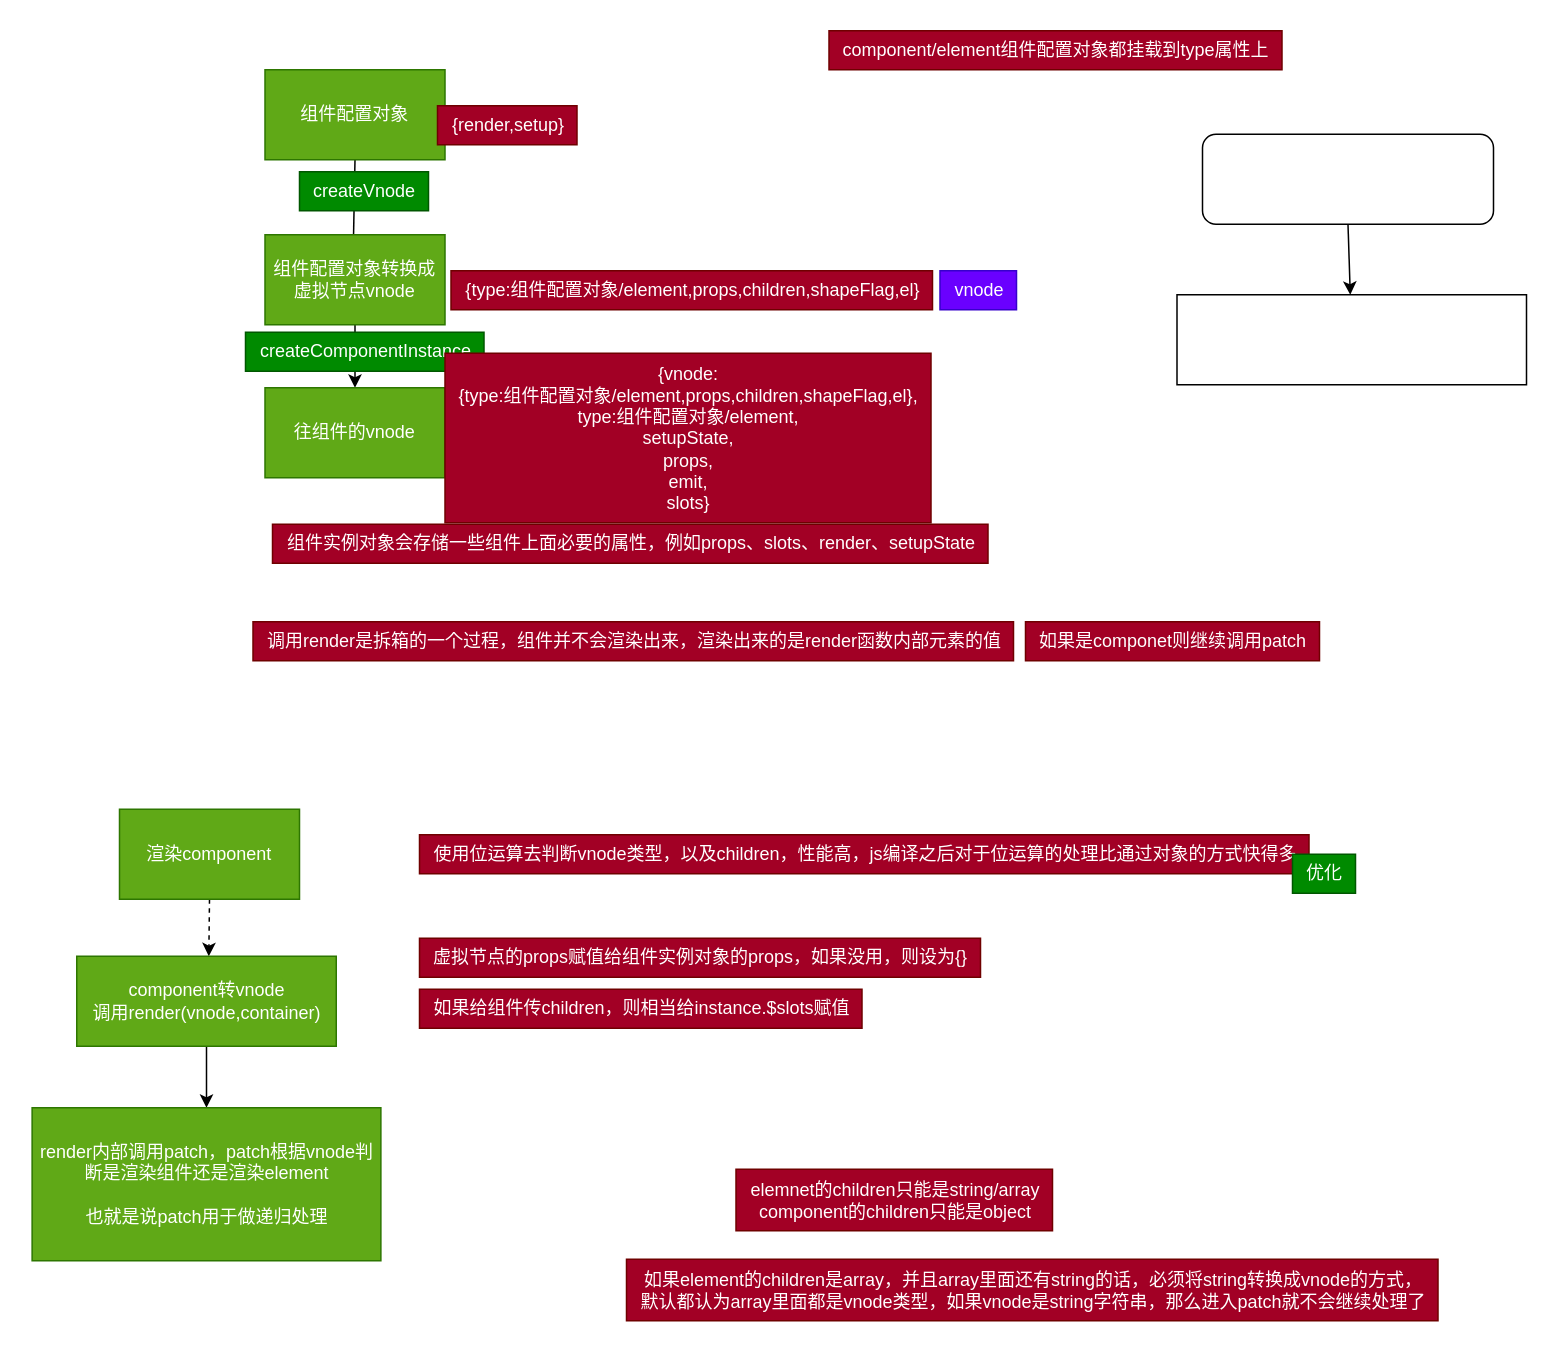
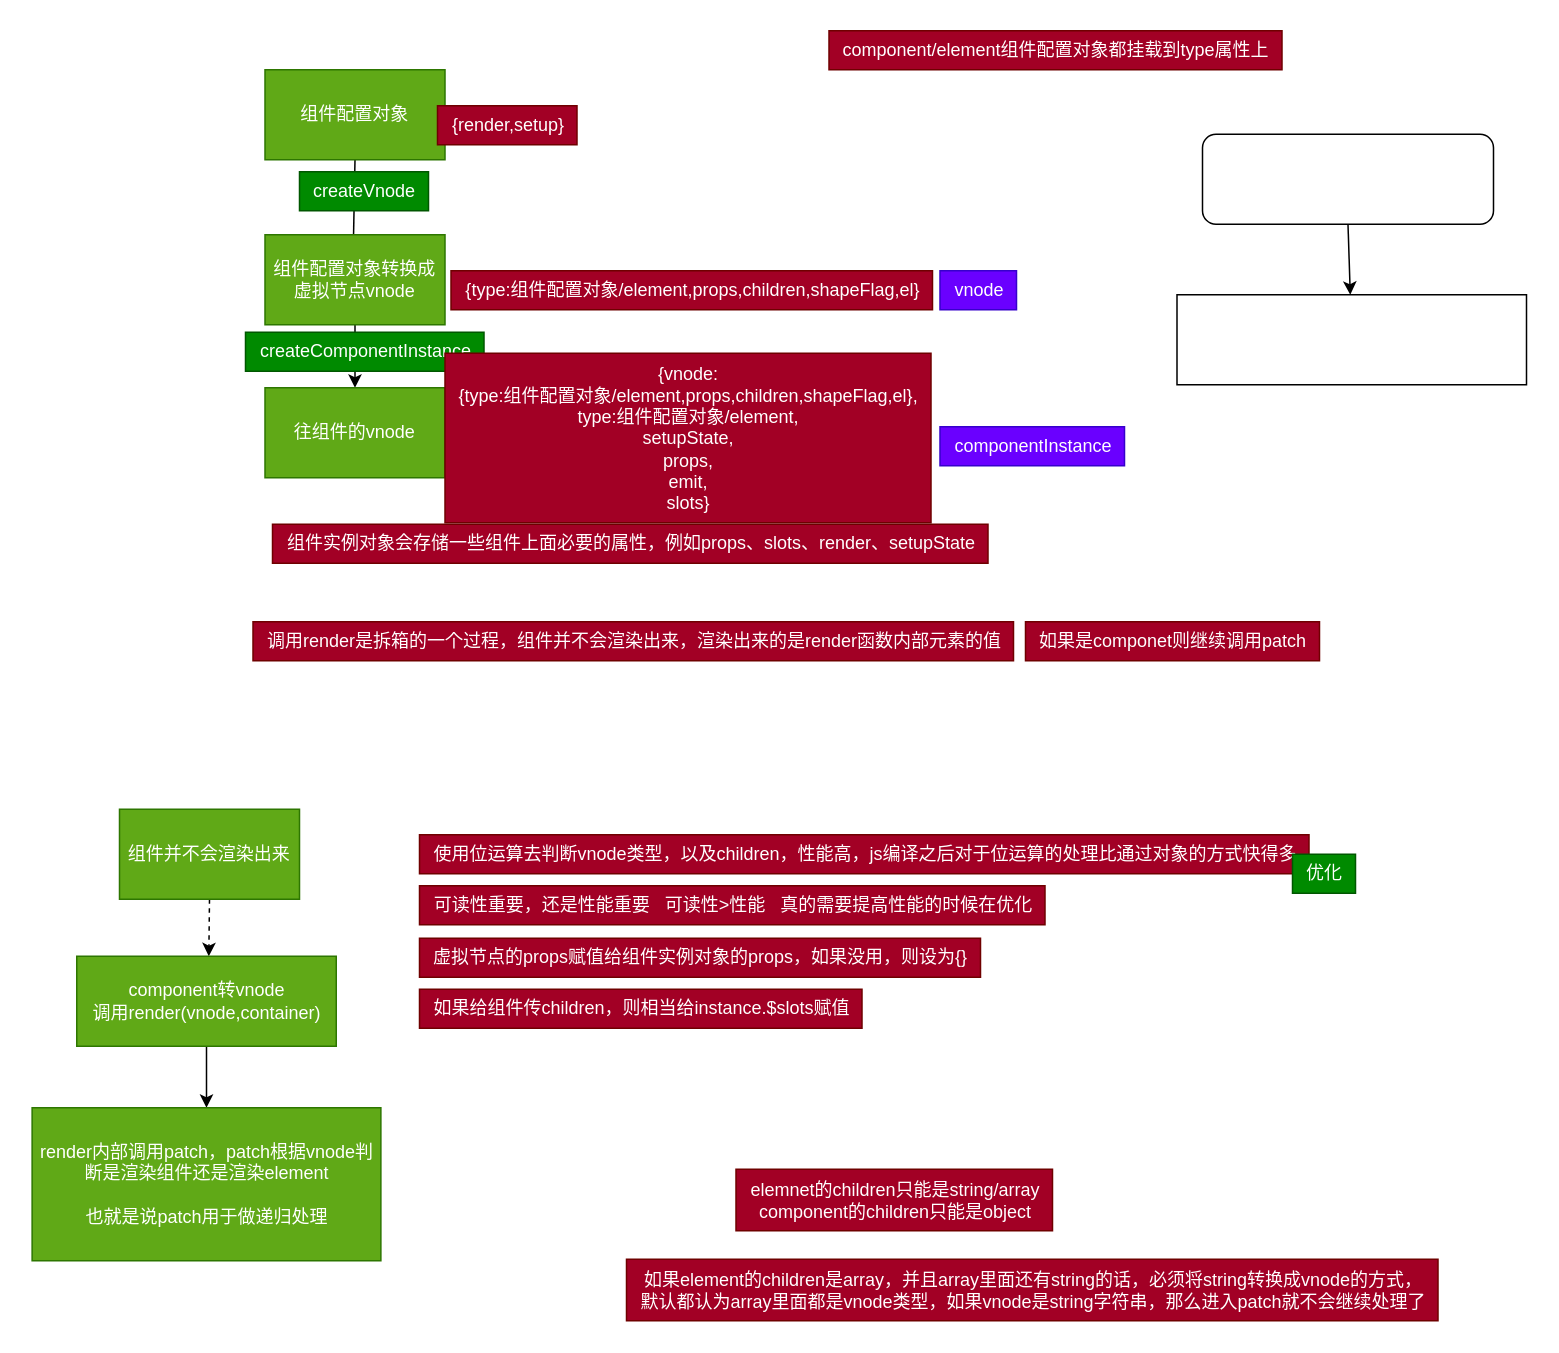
node "componentInstance": added
node "渲染component": label "渲染component" -> "组件并不会渲染出来"
node "可读性重要，还是性能重要 可读性>性能 真的需要提高性能的时候在优化": added
